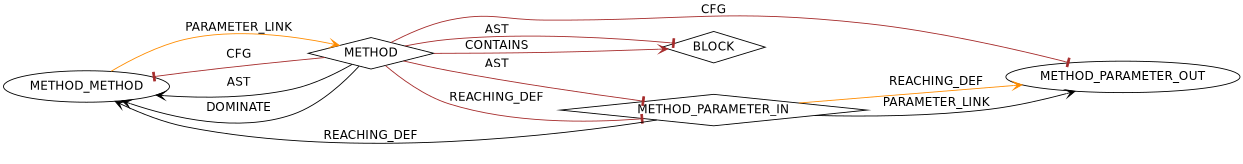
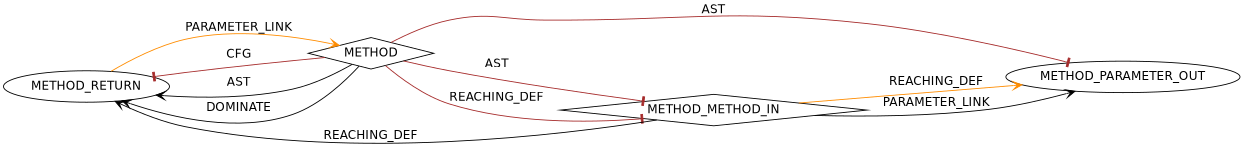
edge "METHOD" -> "METHOD_PARAMETER_OUT": label "CFG" -> "AST"
node "BLOCK": removed
node "METHOD_METHOD": label "METHOD_METHOD" -> "METHOD_RETURN"
node "METHOD_PARAMETER_IN": label "METHOD_PARAMETER_IN" -> "METHOD_METHOD_IN"
